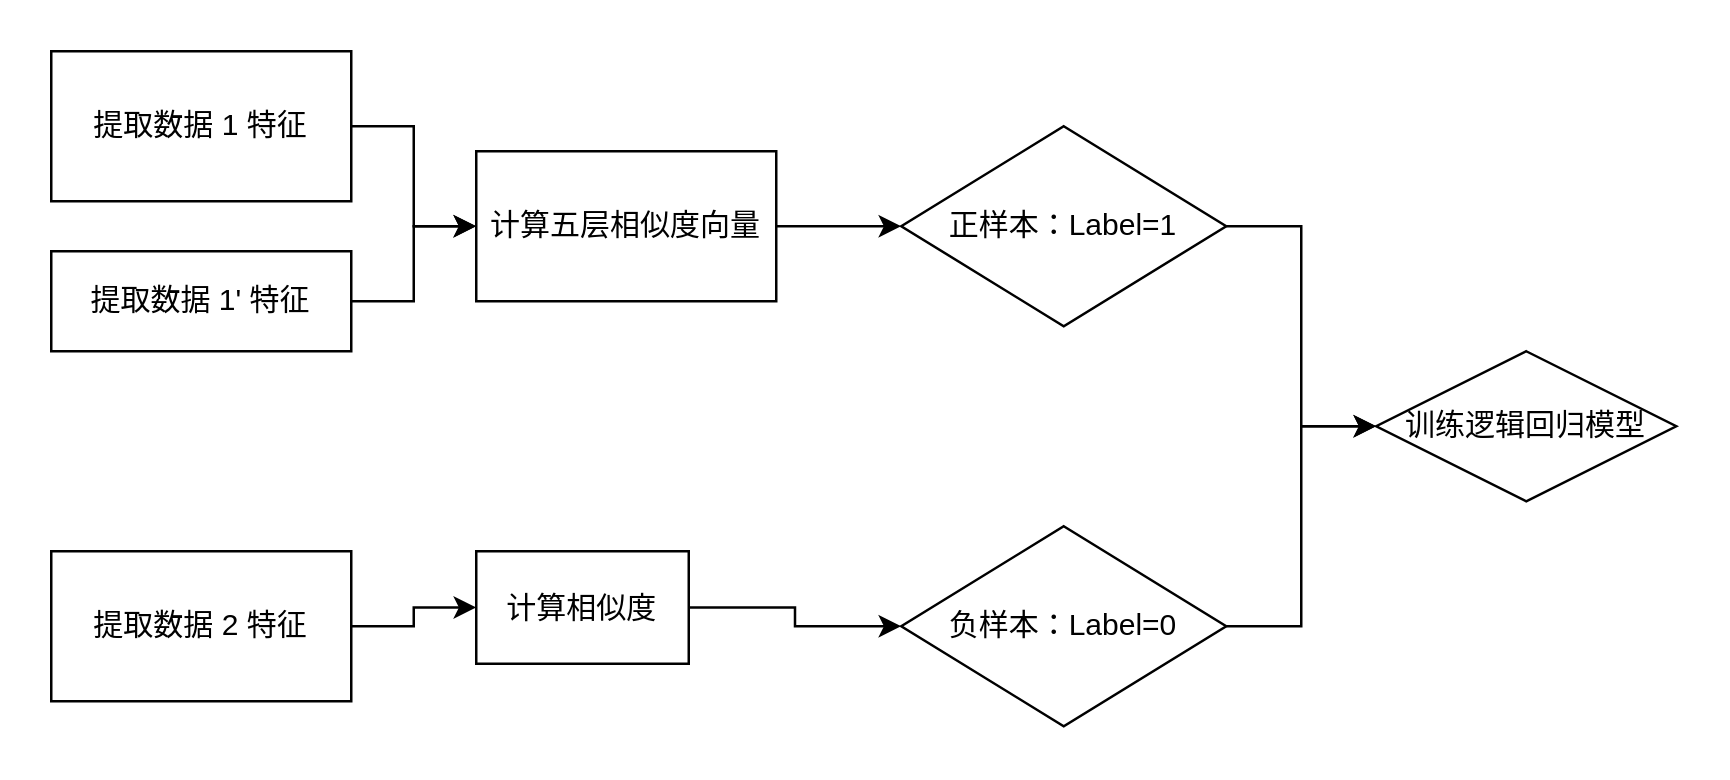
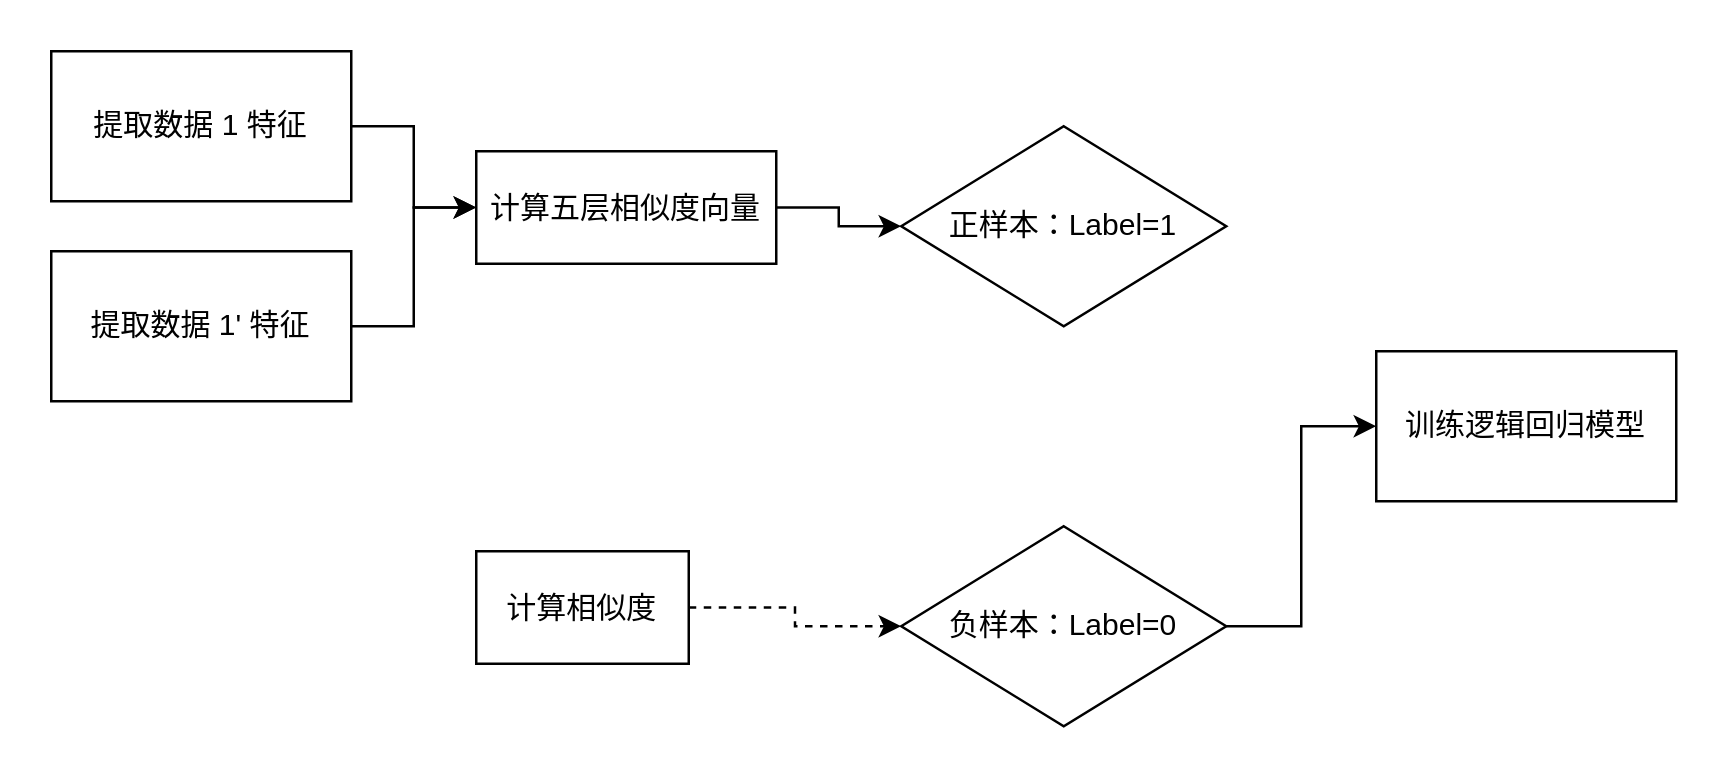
node "计算五层相似度向量": size 300x150 -> 300x113
edge "正样本：Label=1" -> "训练逻辑回归模型": removed
node "提取数据 1' 特征": size 300x100 -> 300x150
node "训练逻辑回归模型": shape diamond -> rectangle
edge "计算相似度" -> "负样本：Label=0": style solid -> dashed
edge "提取数据 2 特征" -> "计算相似度": removed
node "提取数据 2 特征": removed
